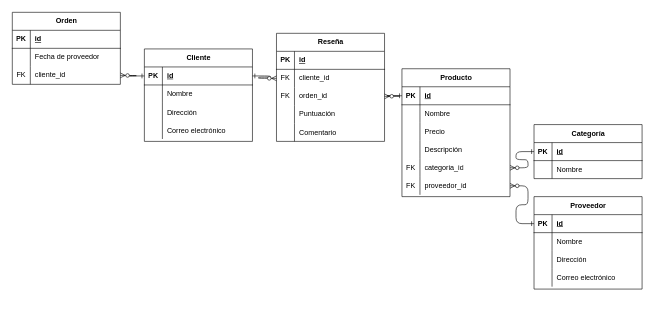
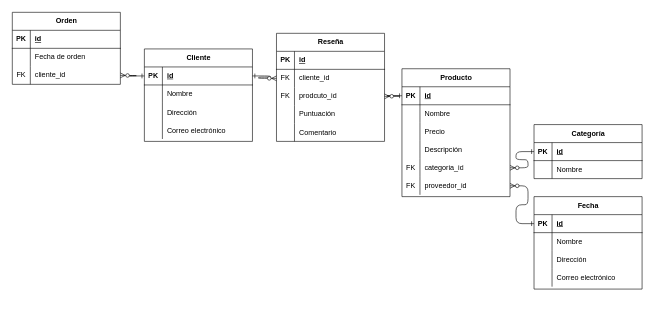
node "Fecha de proveedor": label "Fecha de proveedor" -> "Fecha de orden"
node "orden_id": label "orden_id" -> "prodcuto_id"
node "Proveedor": label "Proveedor" -> "Fecha"
